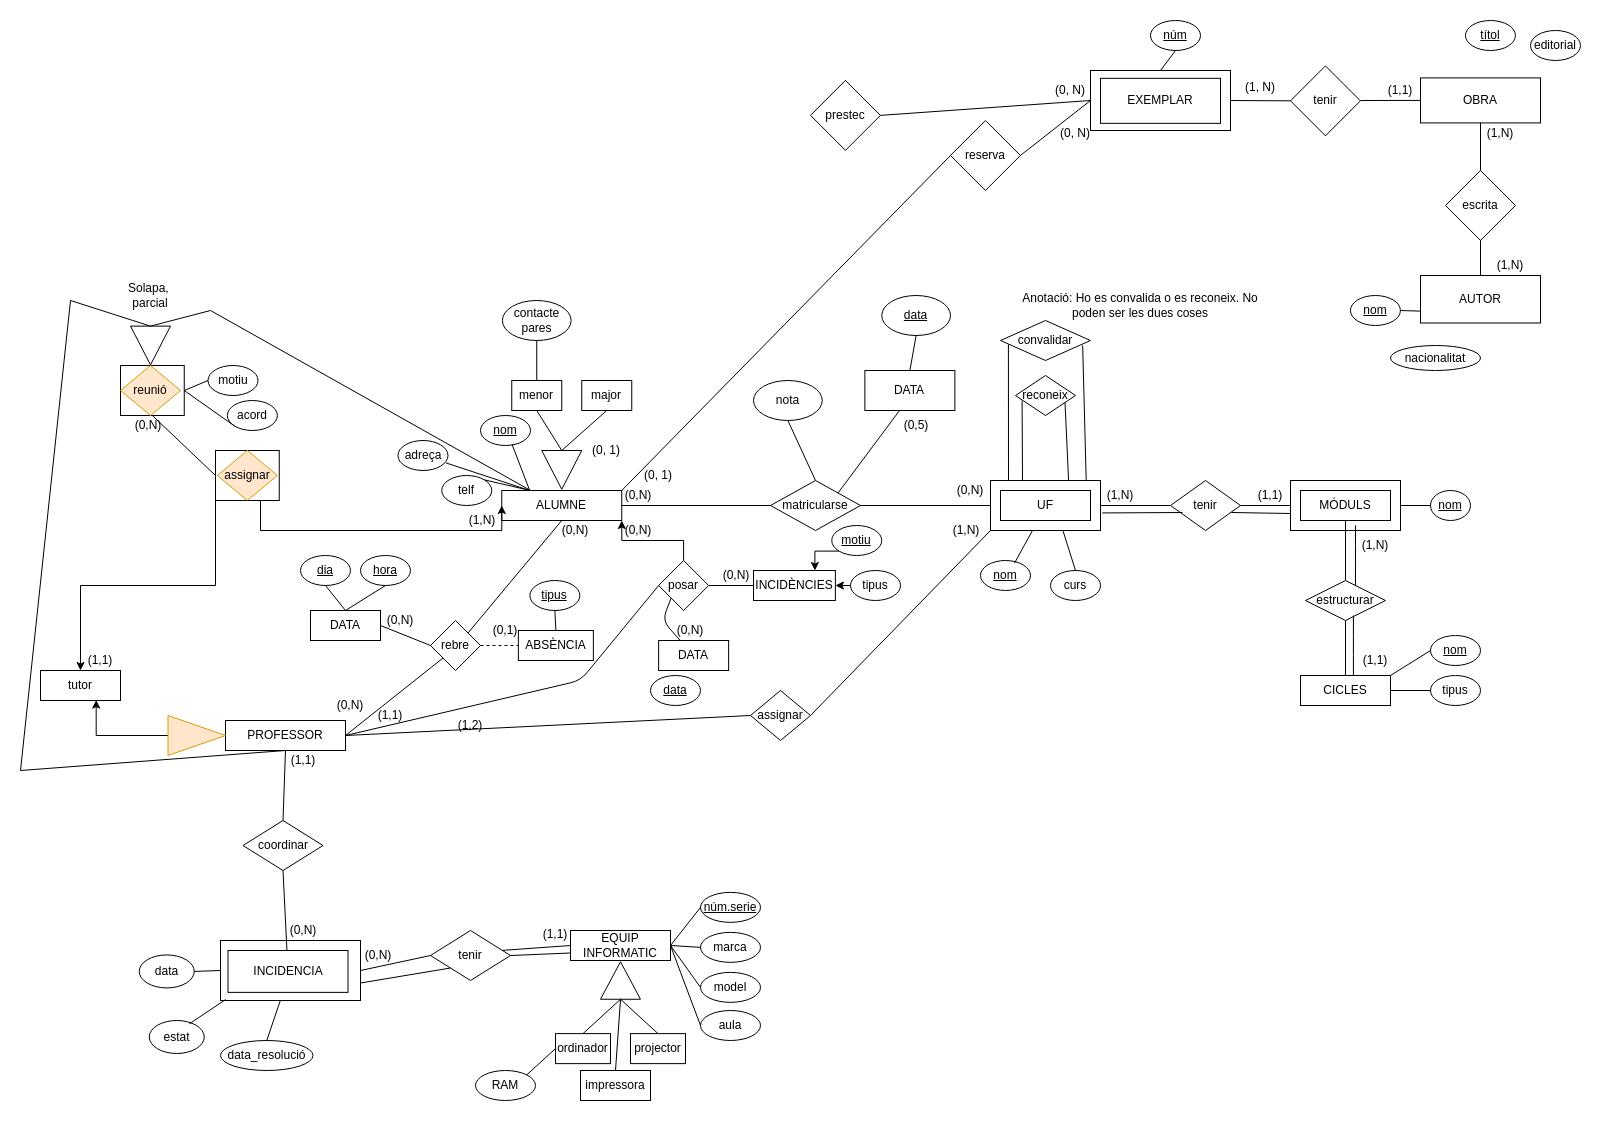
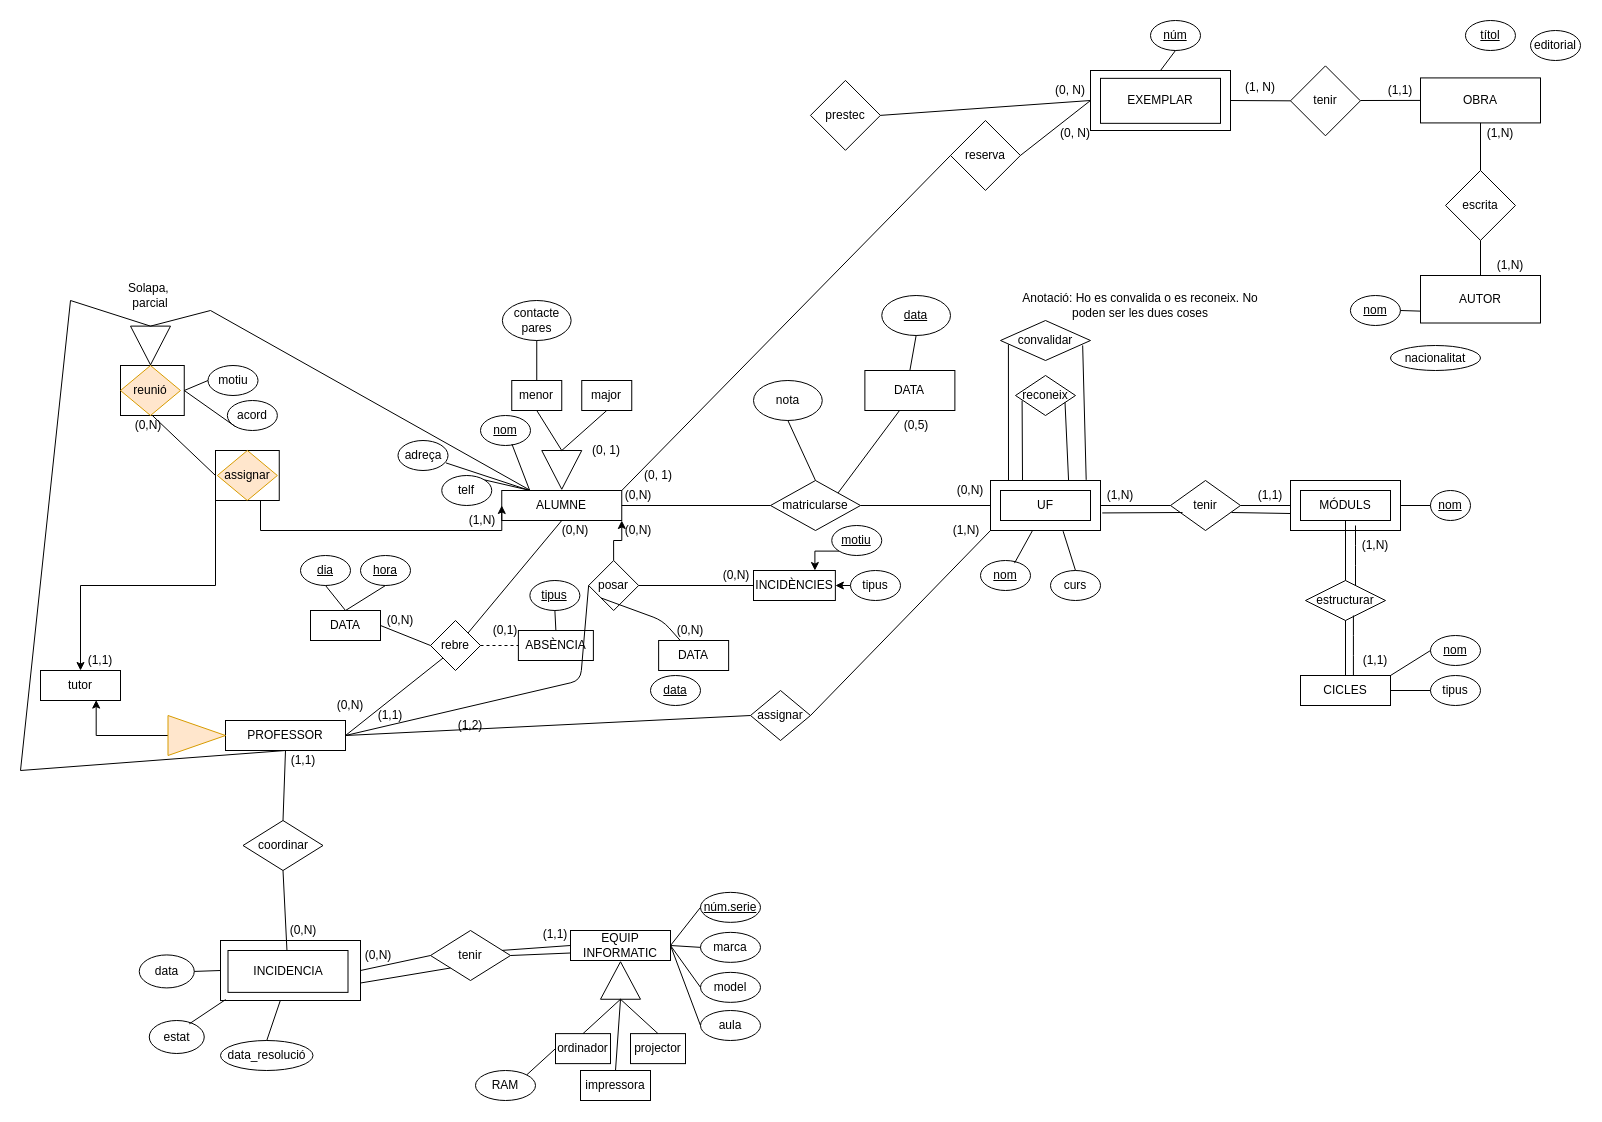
node "posar": moved (684, 586) -> (614, 586)
